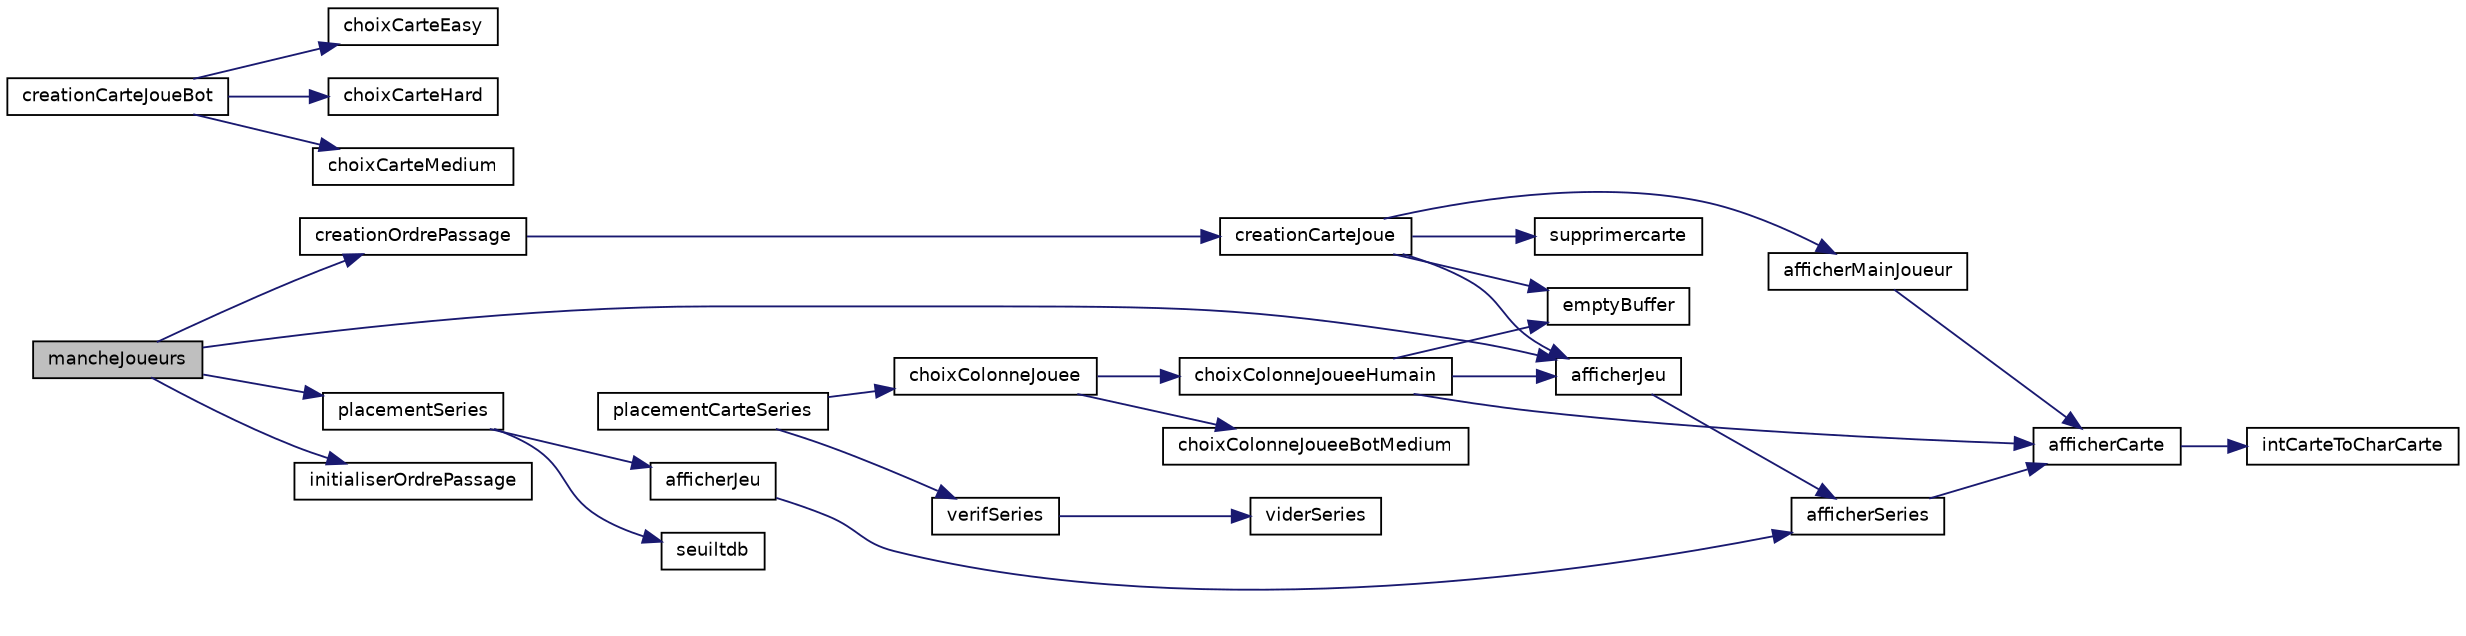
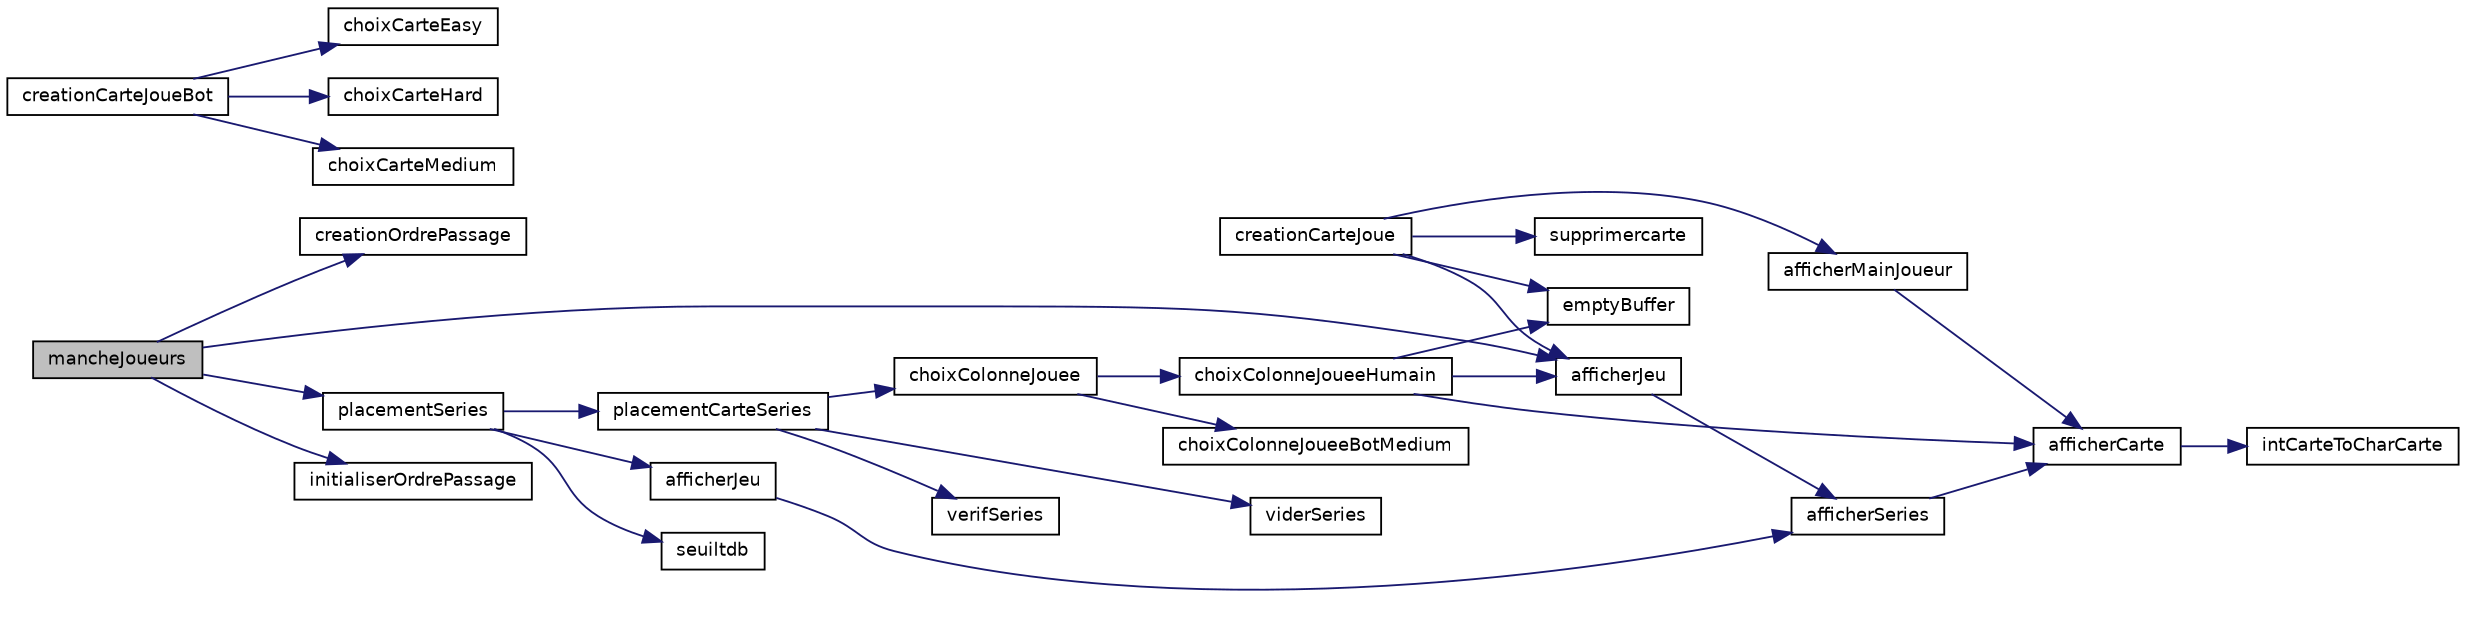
edge "creationOrdrePassage" -> "creationCarteJoue": removed
edge "placementSeries" -> "placementCarteSeries": added
edge "verifSeries" -> "viderSeries": now "placementCarteSeries" -> "viderSeries"
